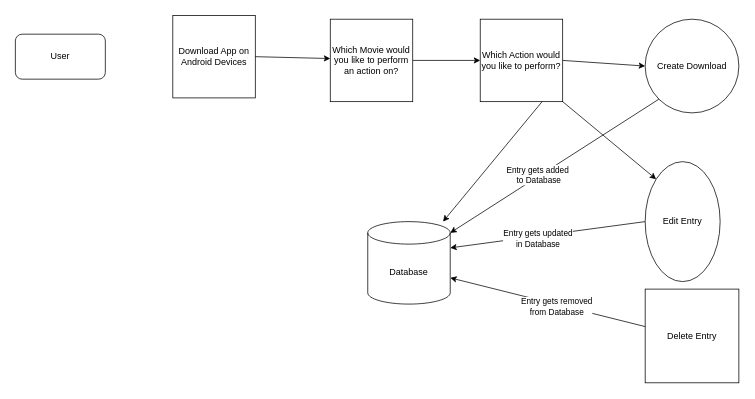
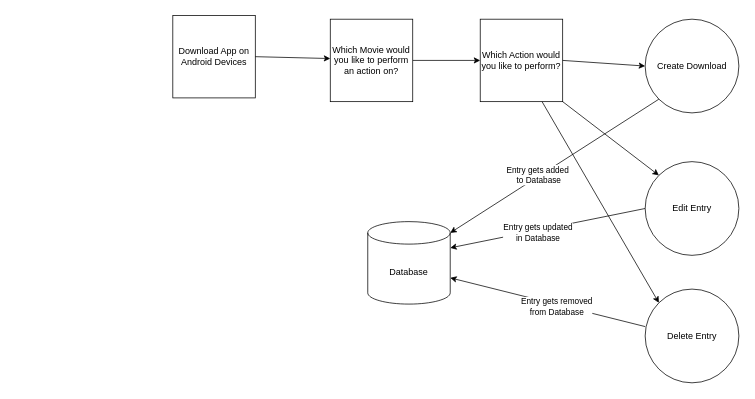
node "User": removed
edge "Which Action would you like to perform?" -> "Database": now "Which Action would you like to perform?" -> "Delete Entry"
node "Edit Entry": size 75x120 -> 94x94
node "Delete Entry": shape rectangle -> ellipse
